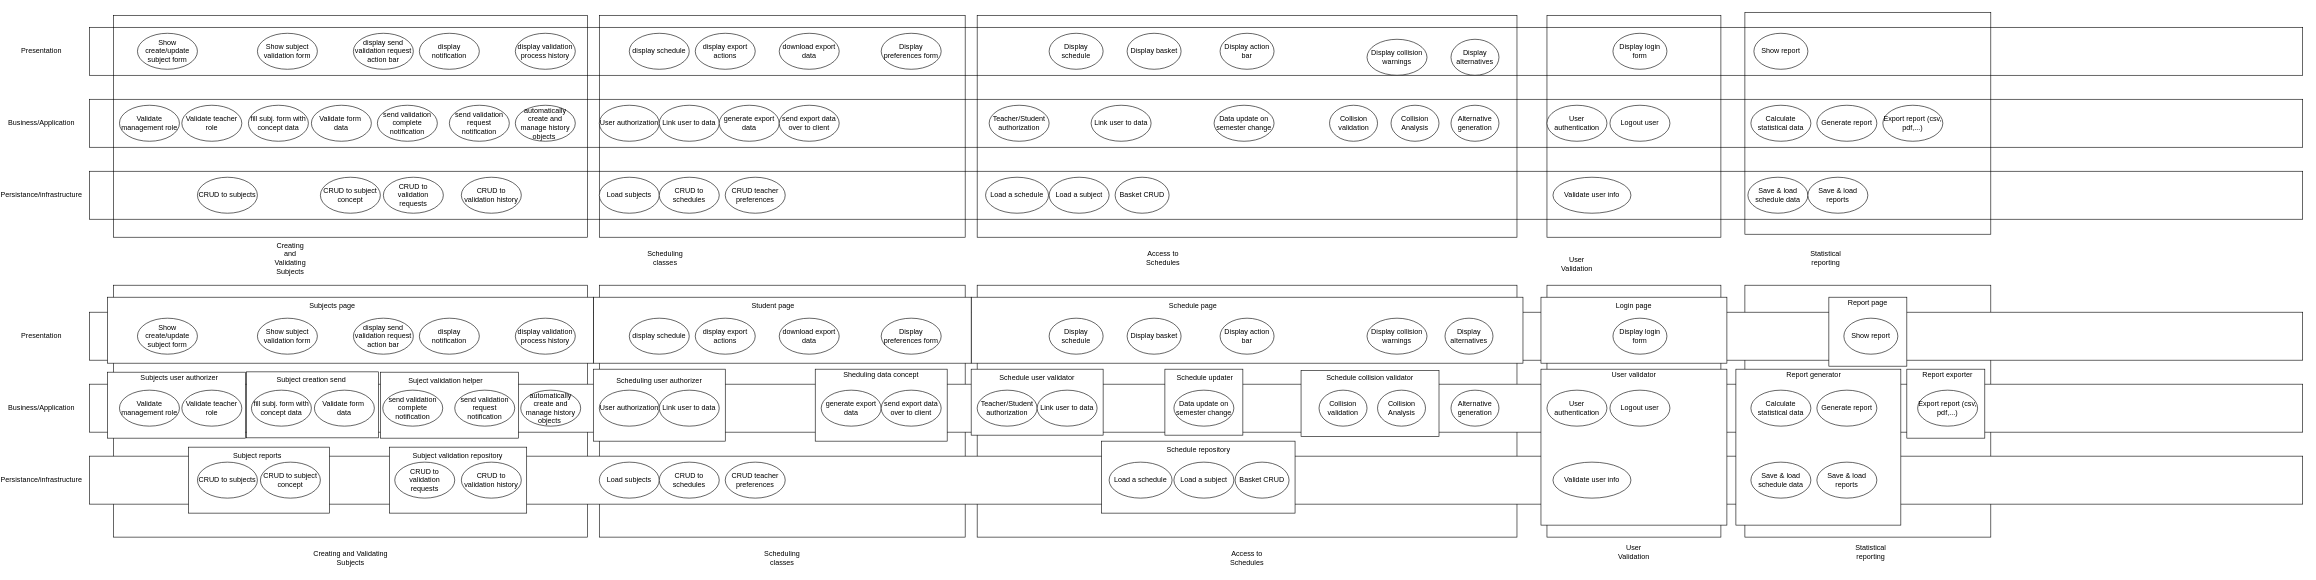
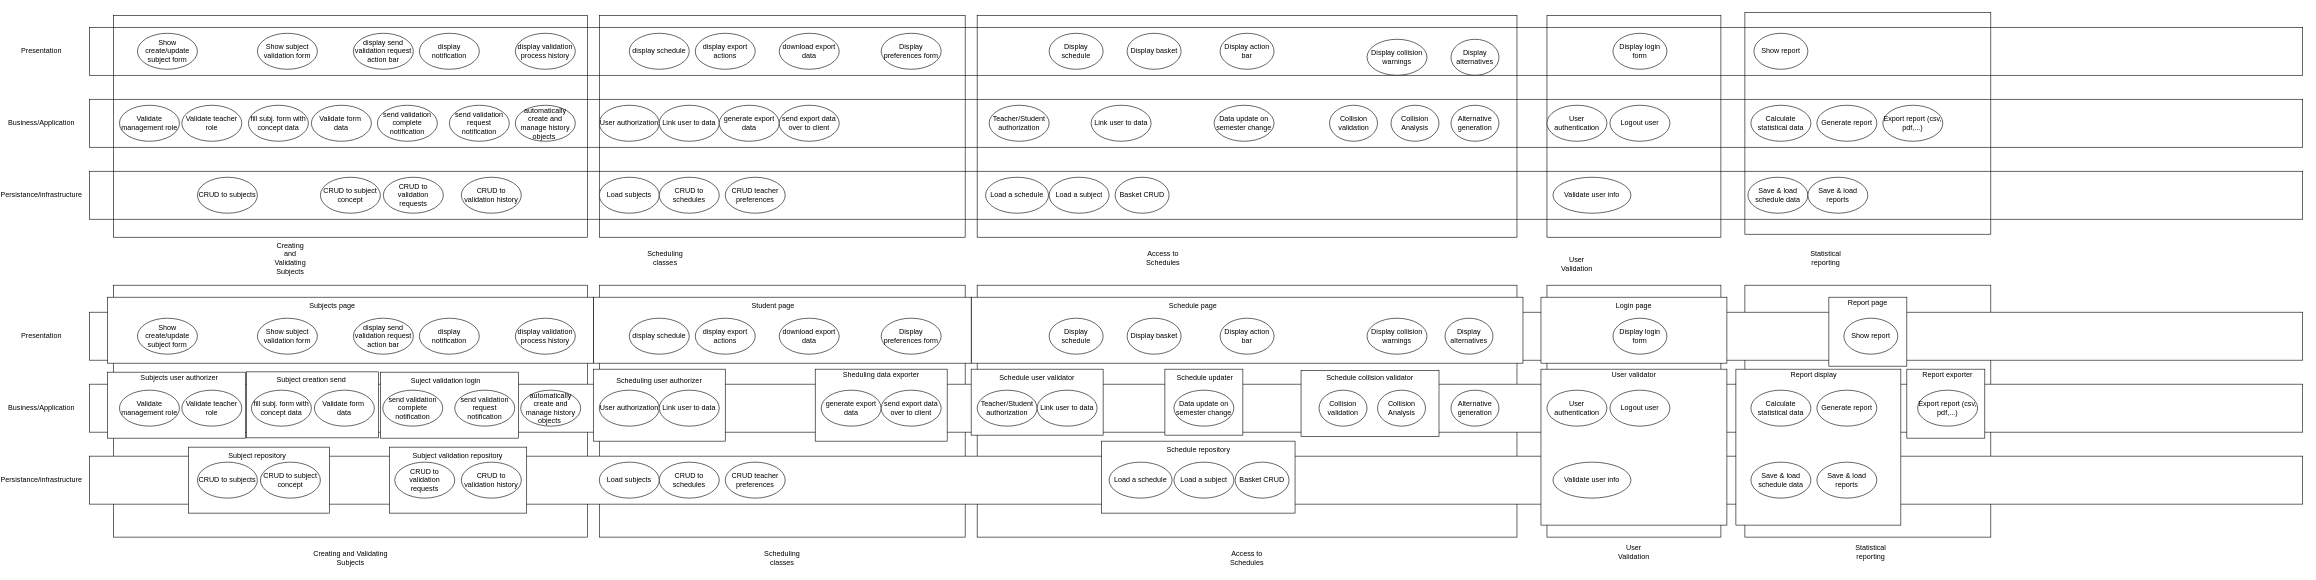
node "Sheduling data concept": label "Sheduling data concept" -> "Sheduling data exporter"
node "Report generator": label "Report generator" -> "Report display"
node "Suject validation helper": label "Suject validation helper" -> "Suject validation login"
node "Subject reports": label "Subject reports" -> "Subject repository"
